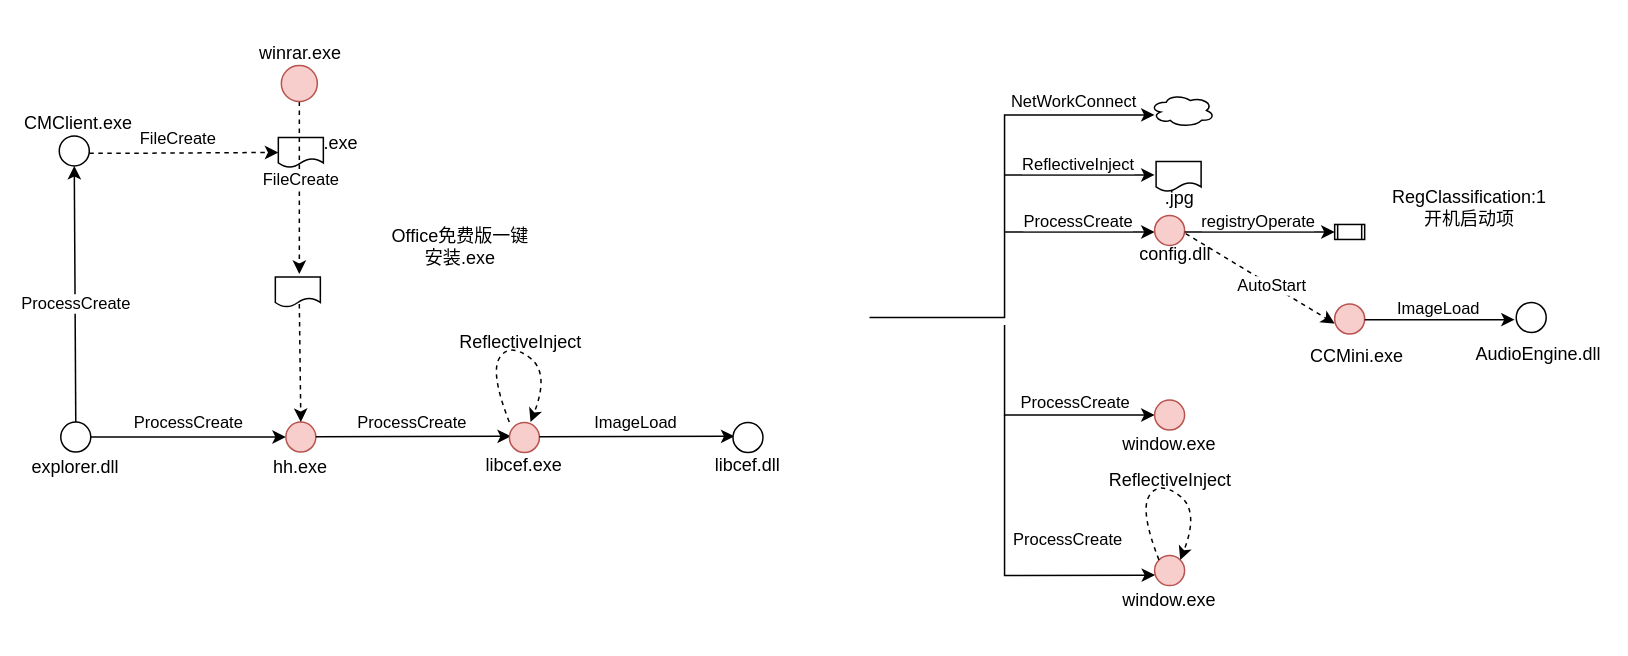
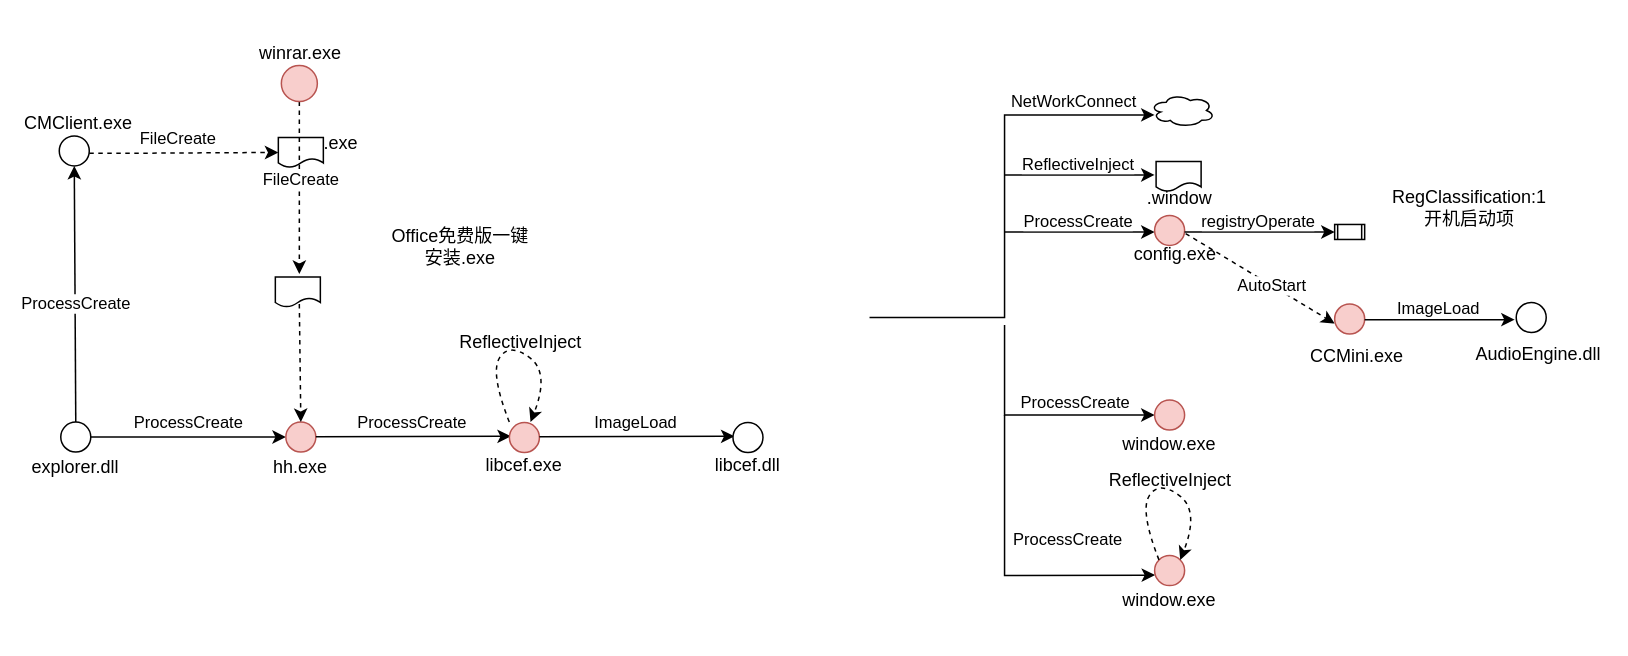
node ".jpg": label ".jpg" -> ".window"
node "config.dll": label "config.dll" -> "config.exe"
